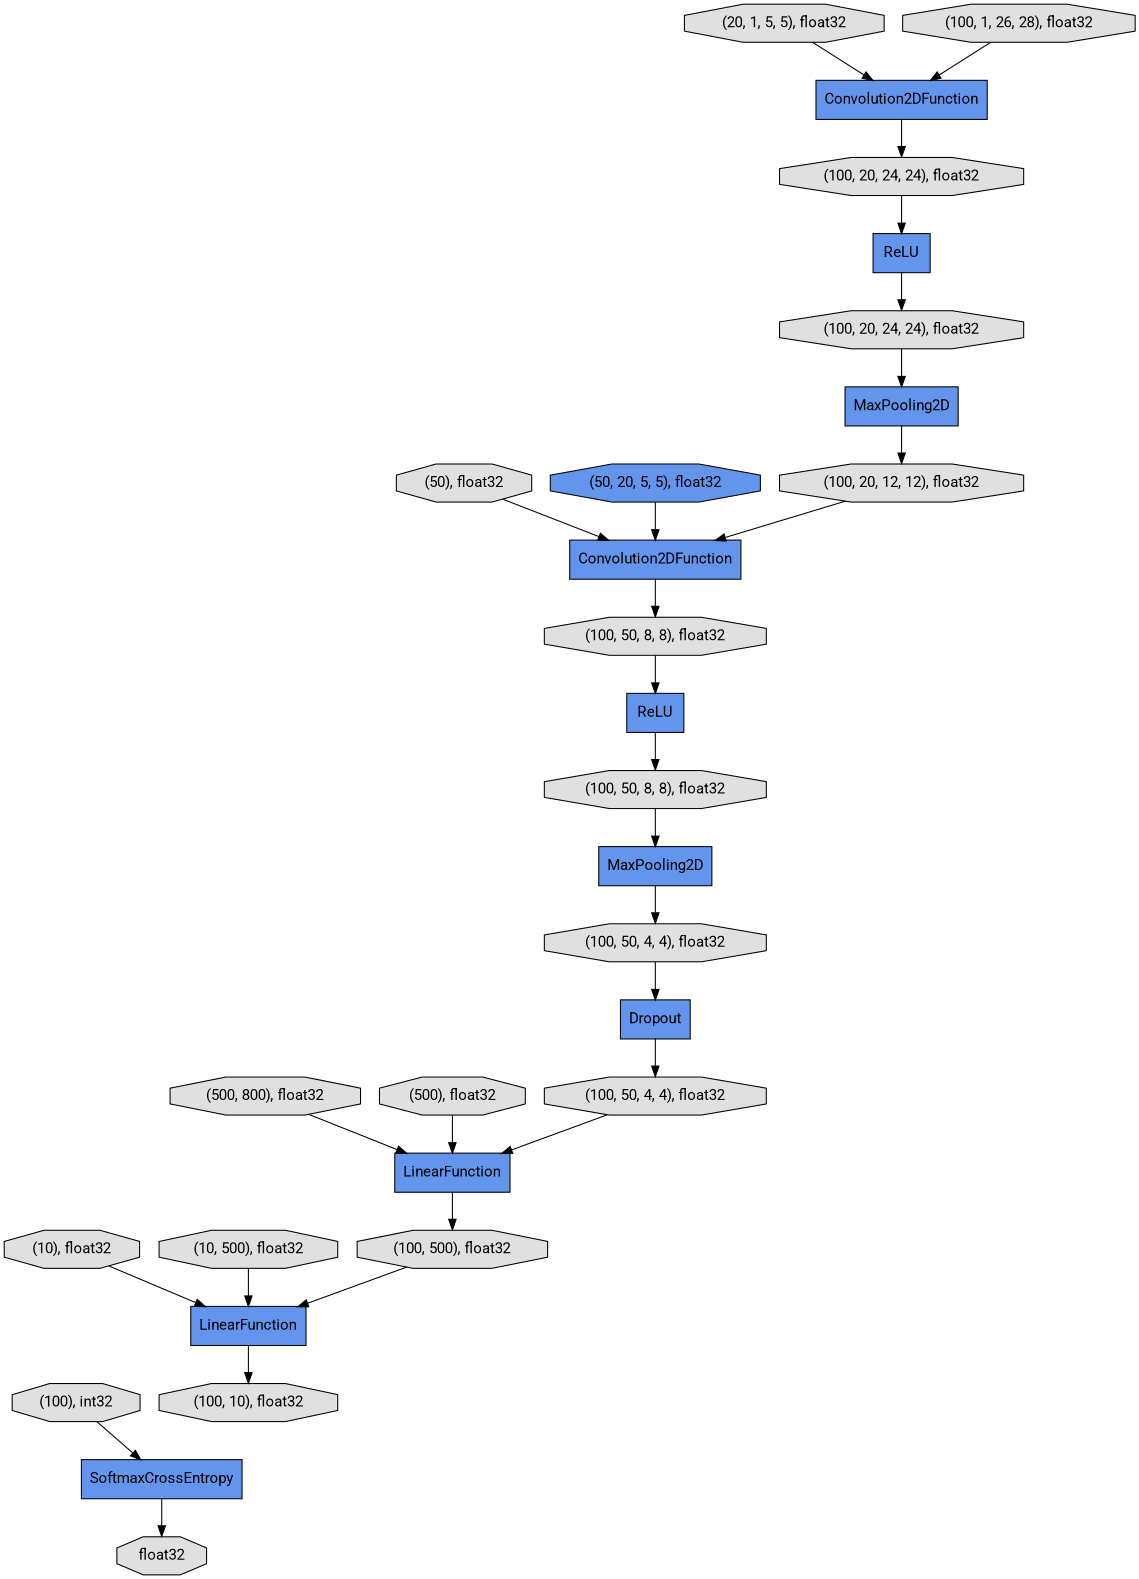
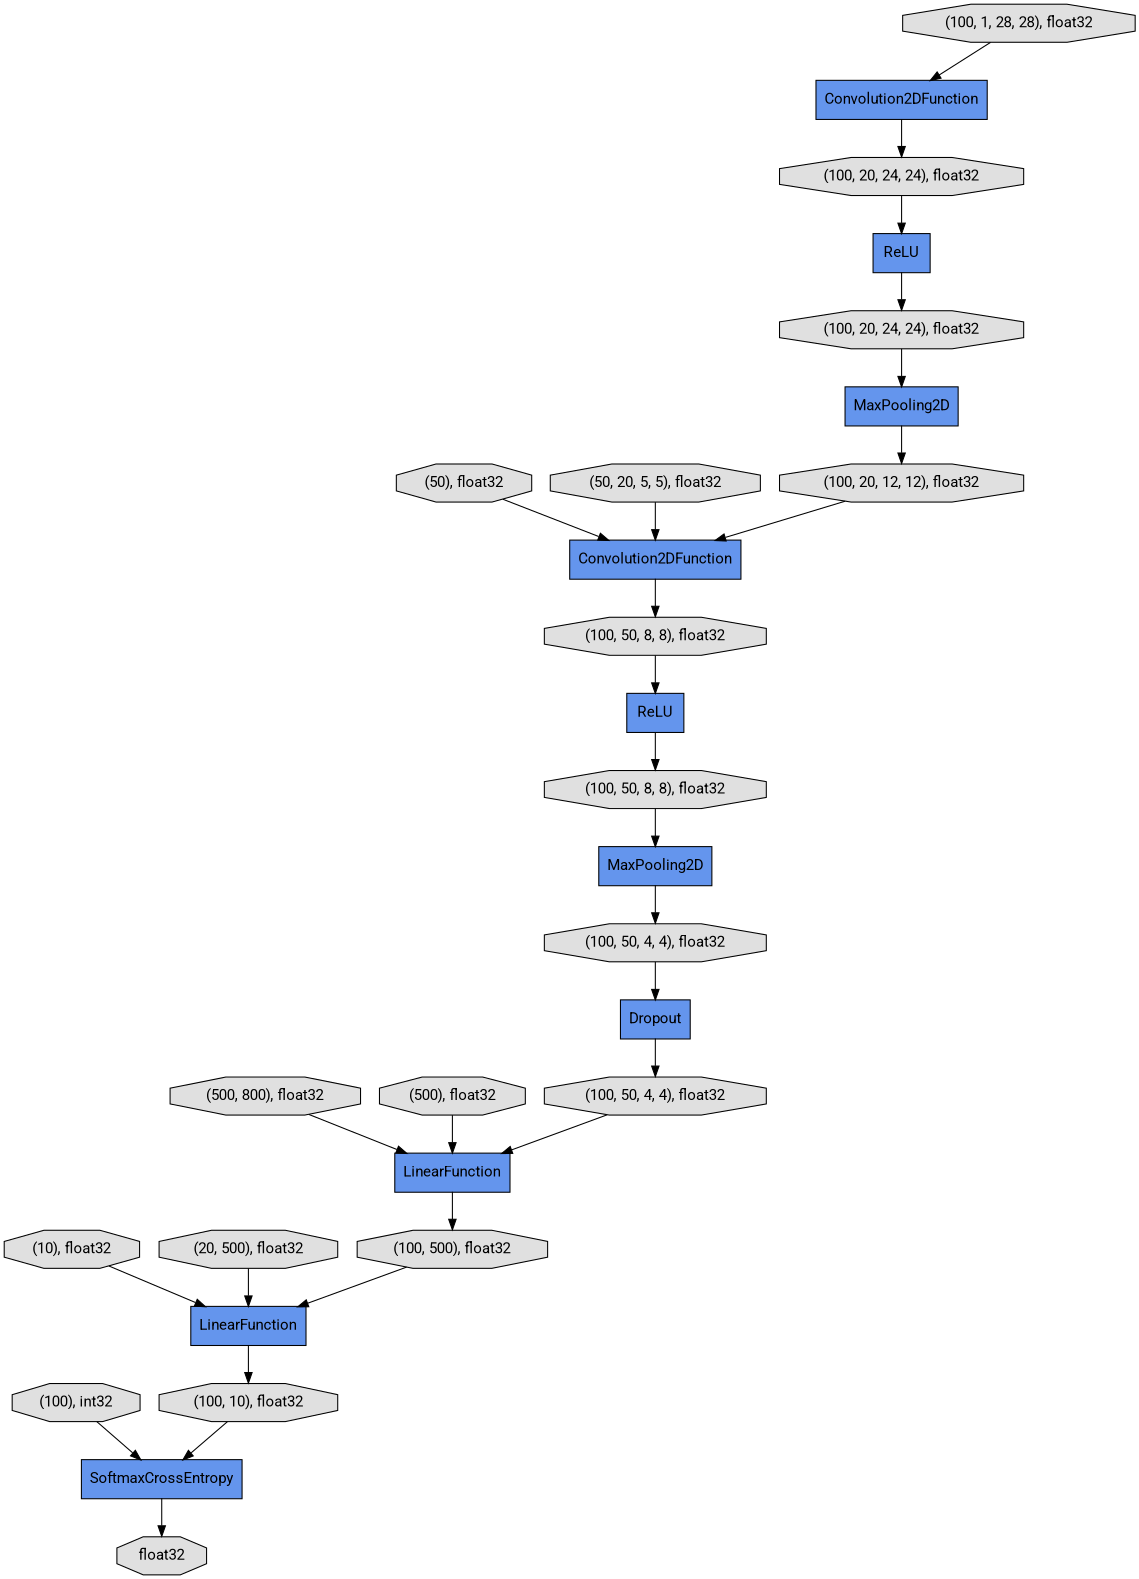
node "(20, 1, 5, 5), float32": removed
node "(100, 1, 26, 28), float32": label "(100, 1, 26, 28), float32" -> "(100, 1, 28, 28), float32"
node "(50, 20, 5, 5), float32": fillcolor #6495ed -> #e0e0e0
node "(10, 500), float32": label "(10, 500), float32" -> "(20, 500), float32"
edge "(100, 10), float32" -> "SoftmaxCrossEntropy": added
